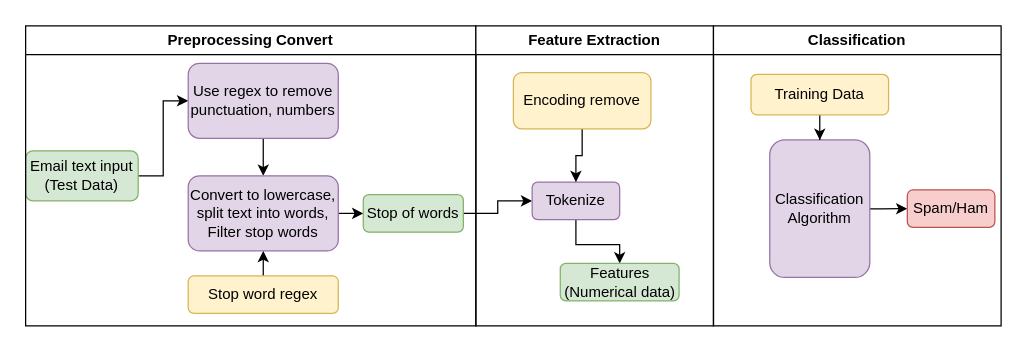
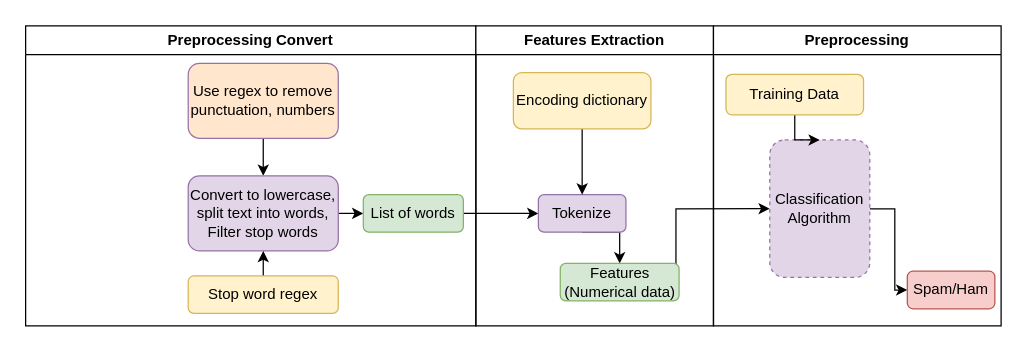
node "Feature Extraction": label "Feature Extraction" -> "Features Extraction"
node "Classification": label "Classification" -> "Preprocessing"
node "Training Data": moved (819, 94) -> (794, 94)
node "Use regex to remove punctuation, numbers": fillcolor #e1d5e7 -> #ffe6cc
node "Encoding remove": label "Encoding remove" -> "Encoding dictionary"
edge "Email text input (Test Data)" -> "Use regex to remove punctuation, numbers": removed
node "Email text input (Test Data)": removed
node "Tokenize": moved (576, 201) -> (582, 213)
edge "Features (Numerical data)" -> "Classification Algorithm": added
node "Classification Algorithm": style solid -> dashed
node "Spam/Ham": moved (951, 208) -> (951, 290)
node "Stop of words": label "Stop of words" -> "List of words"
